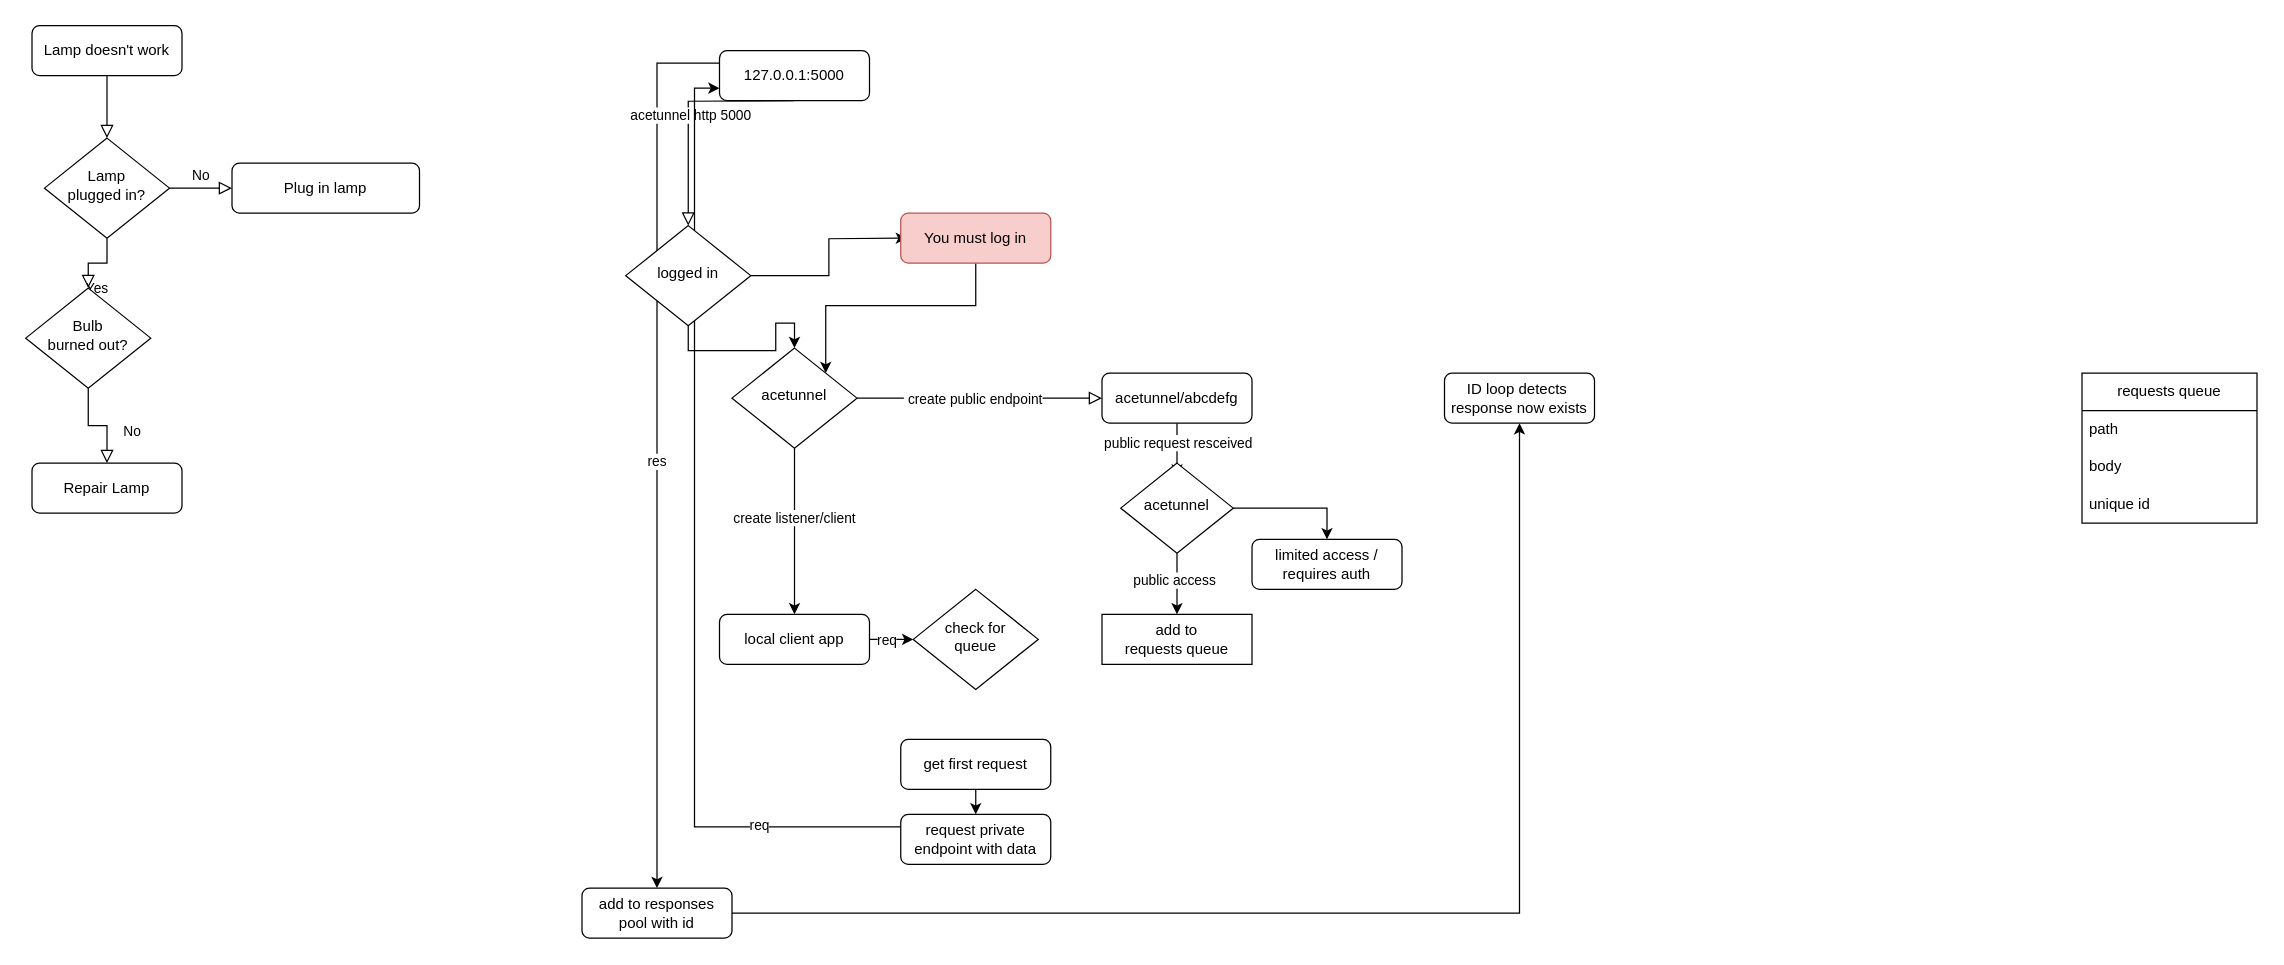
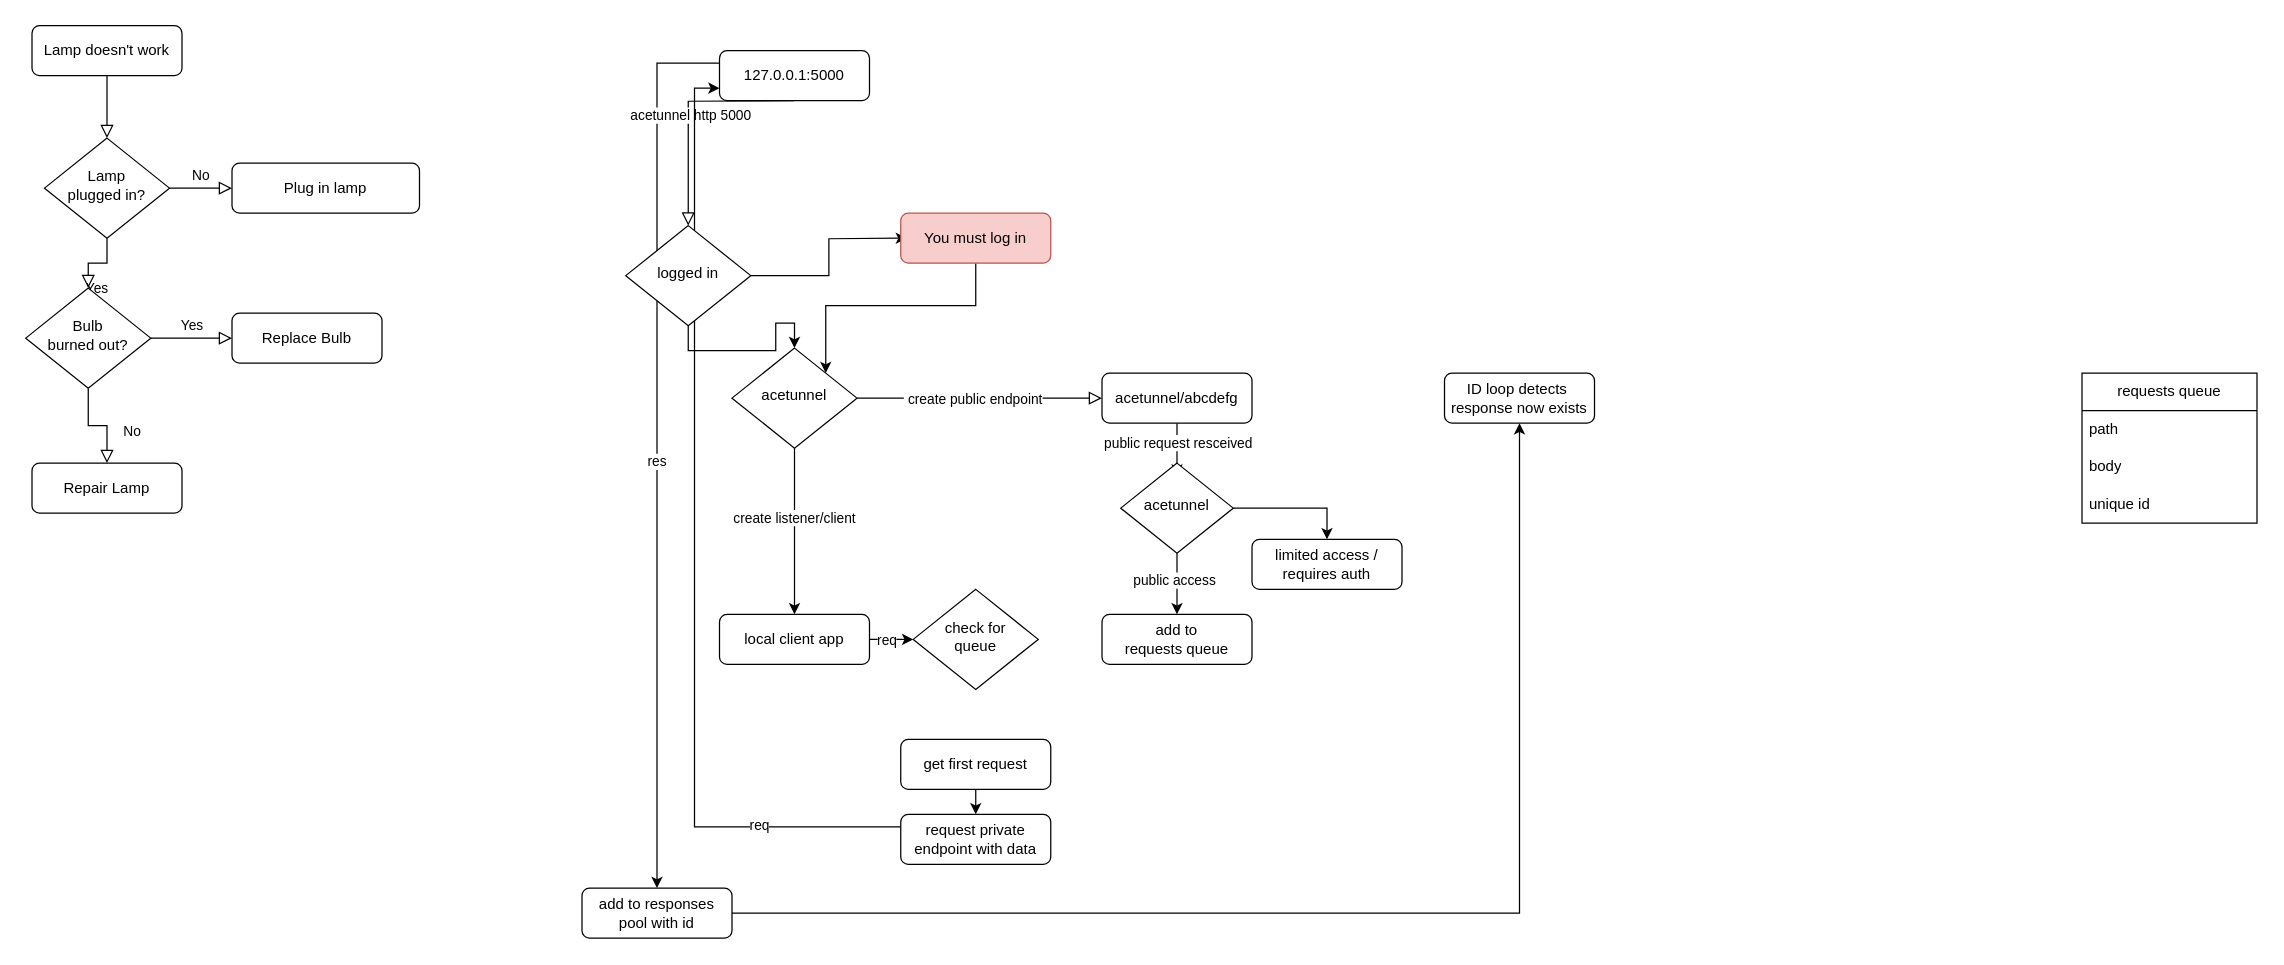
edge "Bulb burned out?" -> "Replace Bulb": added, label "Yes"
node "Replace Bulb": added
node "add to requests queue": shape rectangle -> rounded rectangle
